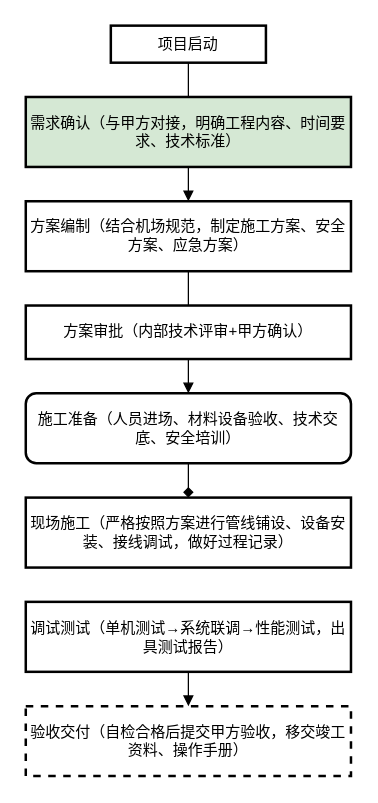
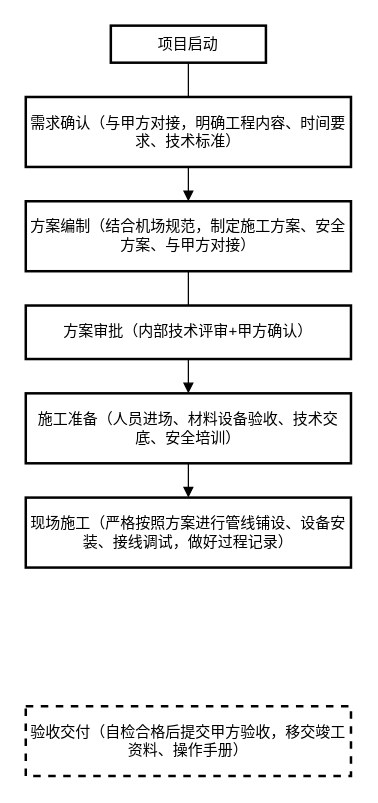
node "需求确认（与甲方对接，明确工程内容、时间要求、技术标准）": fillcolor #d5e8d4 -> #ffffff
node "方案编制（结合机场规范，制定施工方案、安全方案、应急方案）": label "方案编制（结合机场规范，制定施工方案、安全方案、应急方案）" -> "方案编制（结合机场规范，制定施工方案、安全方案、与甲方对接）"
node "施工准备（人员进场、材料设备验收、技术交底、安全培训）": shape rounded rectangle -> rectangle
edge "施工准备（人员进场、材料设备验收、技术交底、安全培训）" -> "现场施工（严格按照方案进行管线铺设、设备安装、接线调试，做好过程记录）": arrowhead diamond -> block
node "调试测试（单机测试→系统联调→性能测试，出具测试报告）": removed
edge "调试测试（单机测试→系统联调→性能测试，出具测试报告）" -> "验收交付（自检合格后提交甲方验收，移交竣工资料、操作手册）": removed
